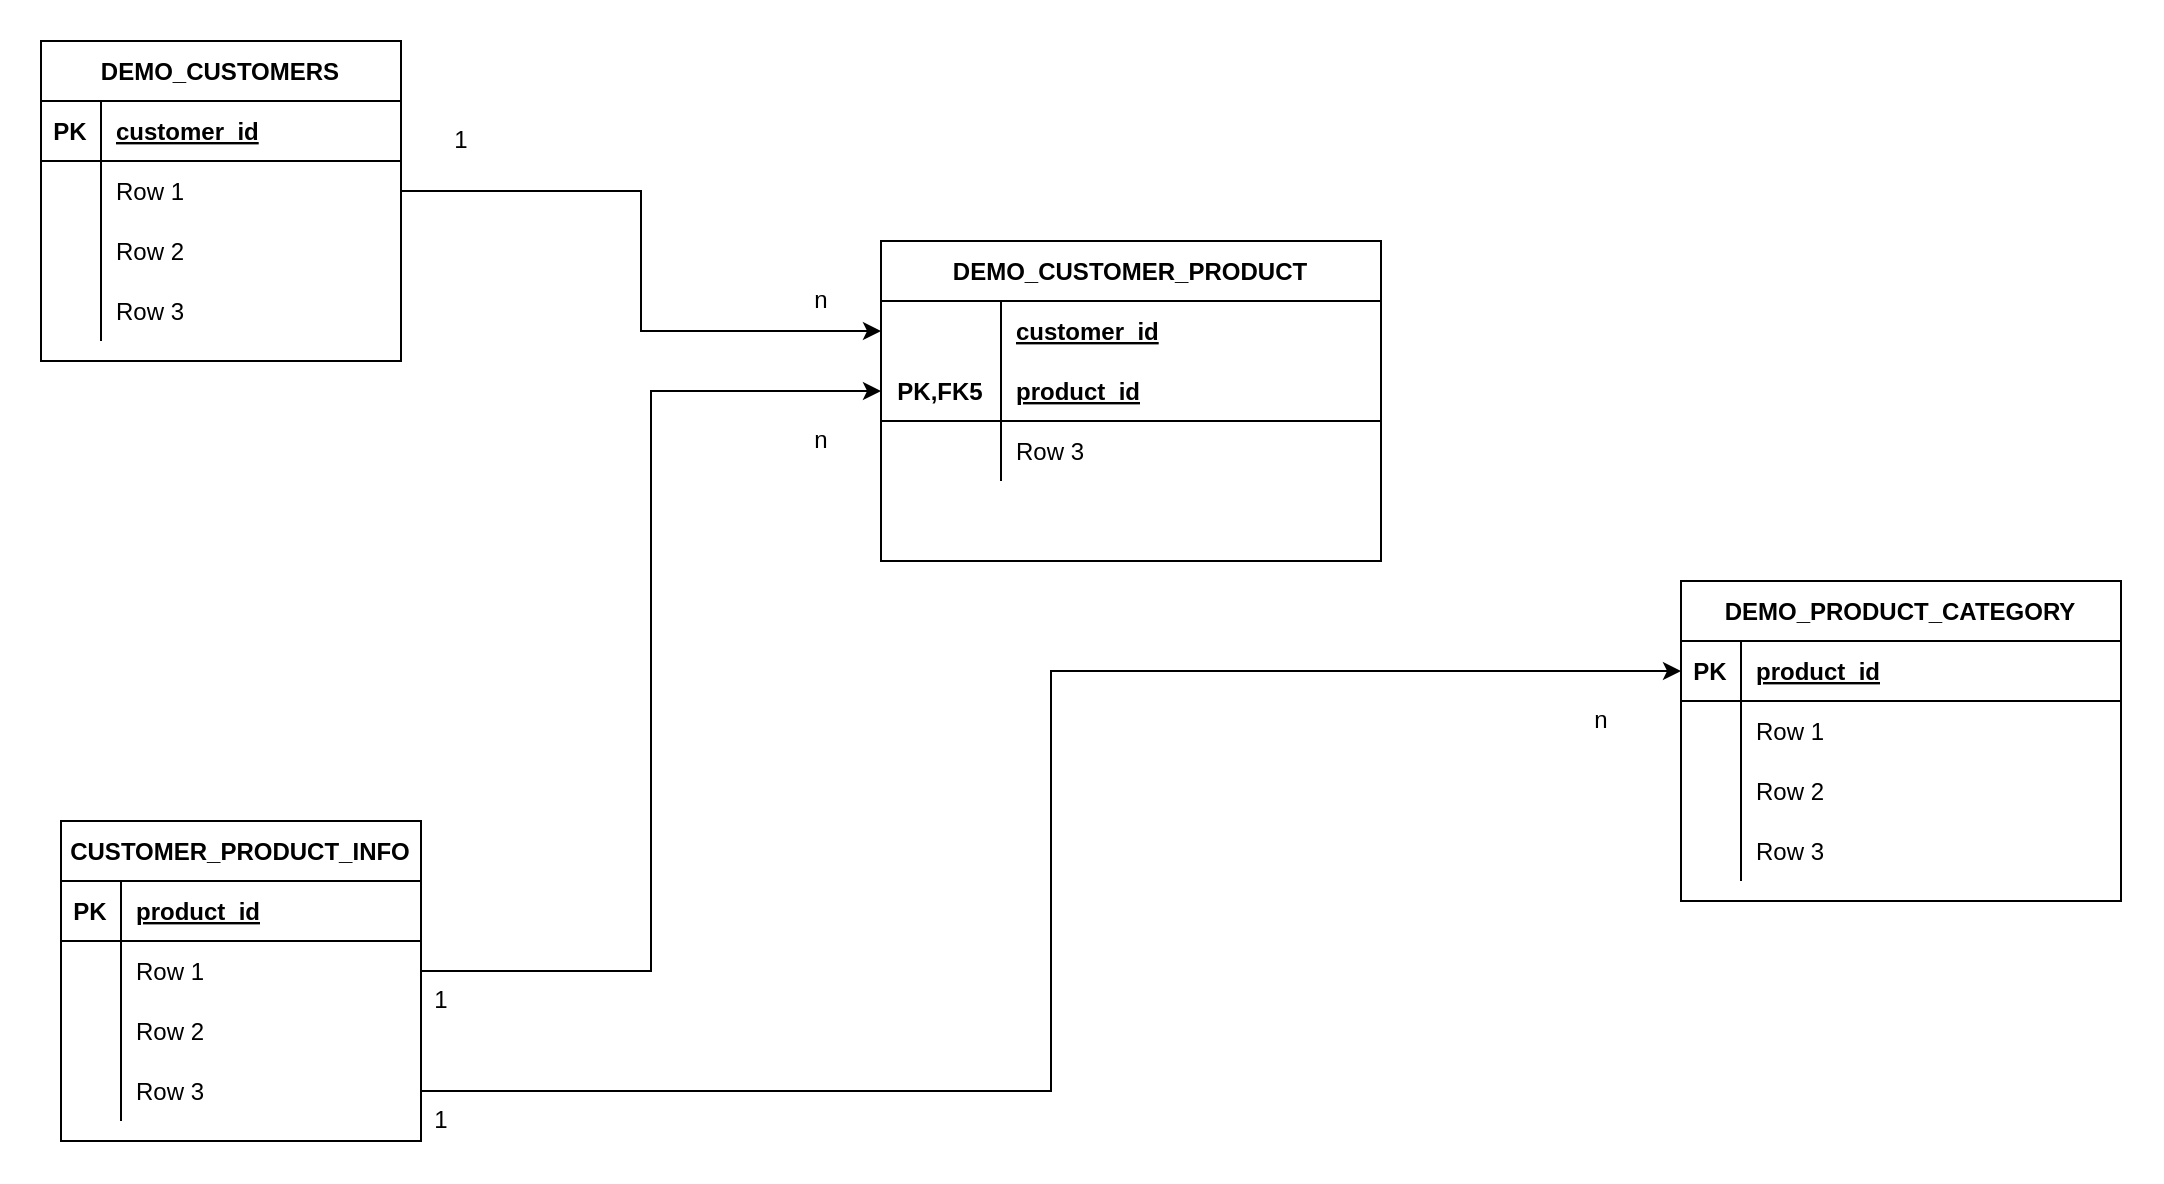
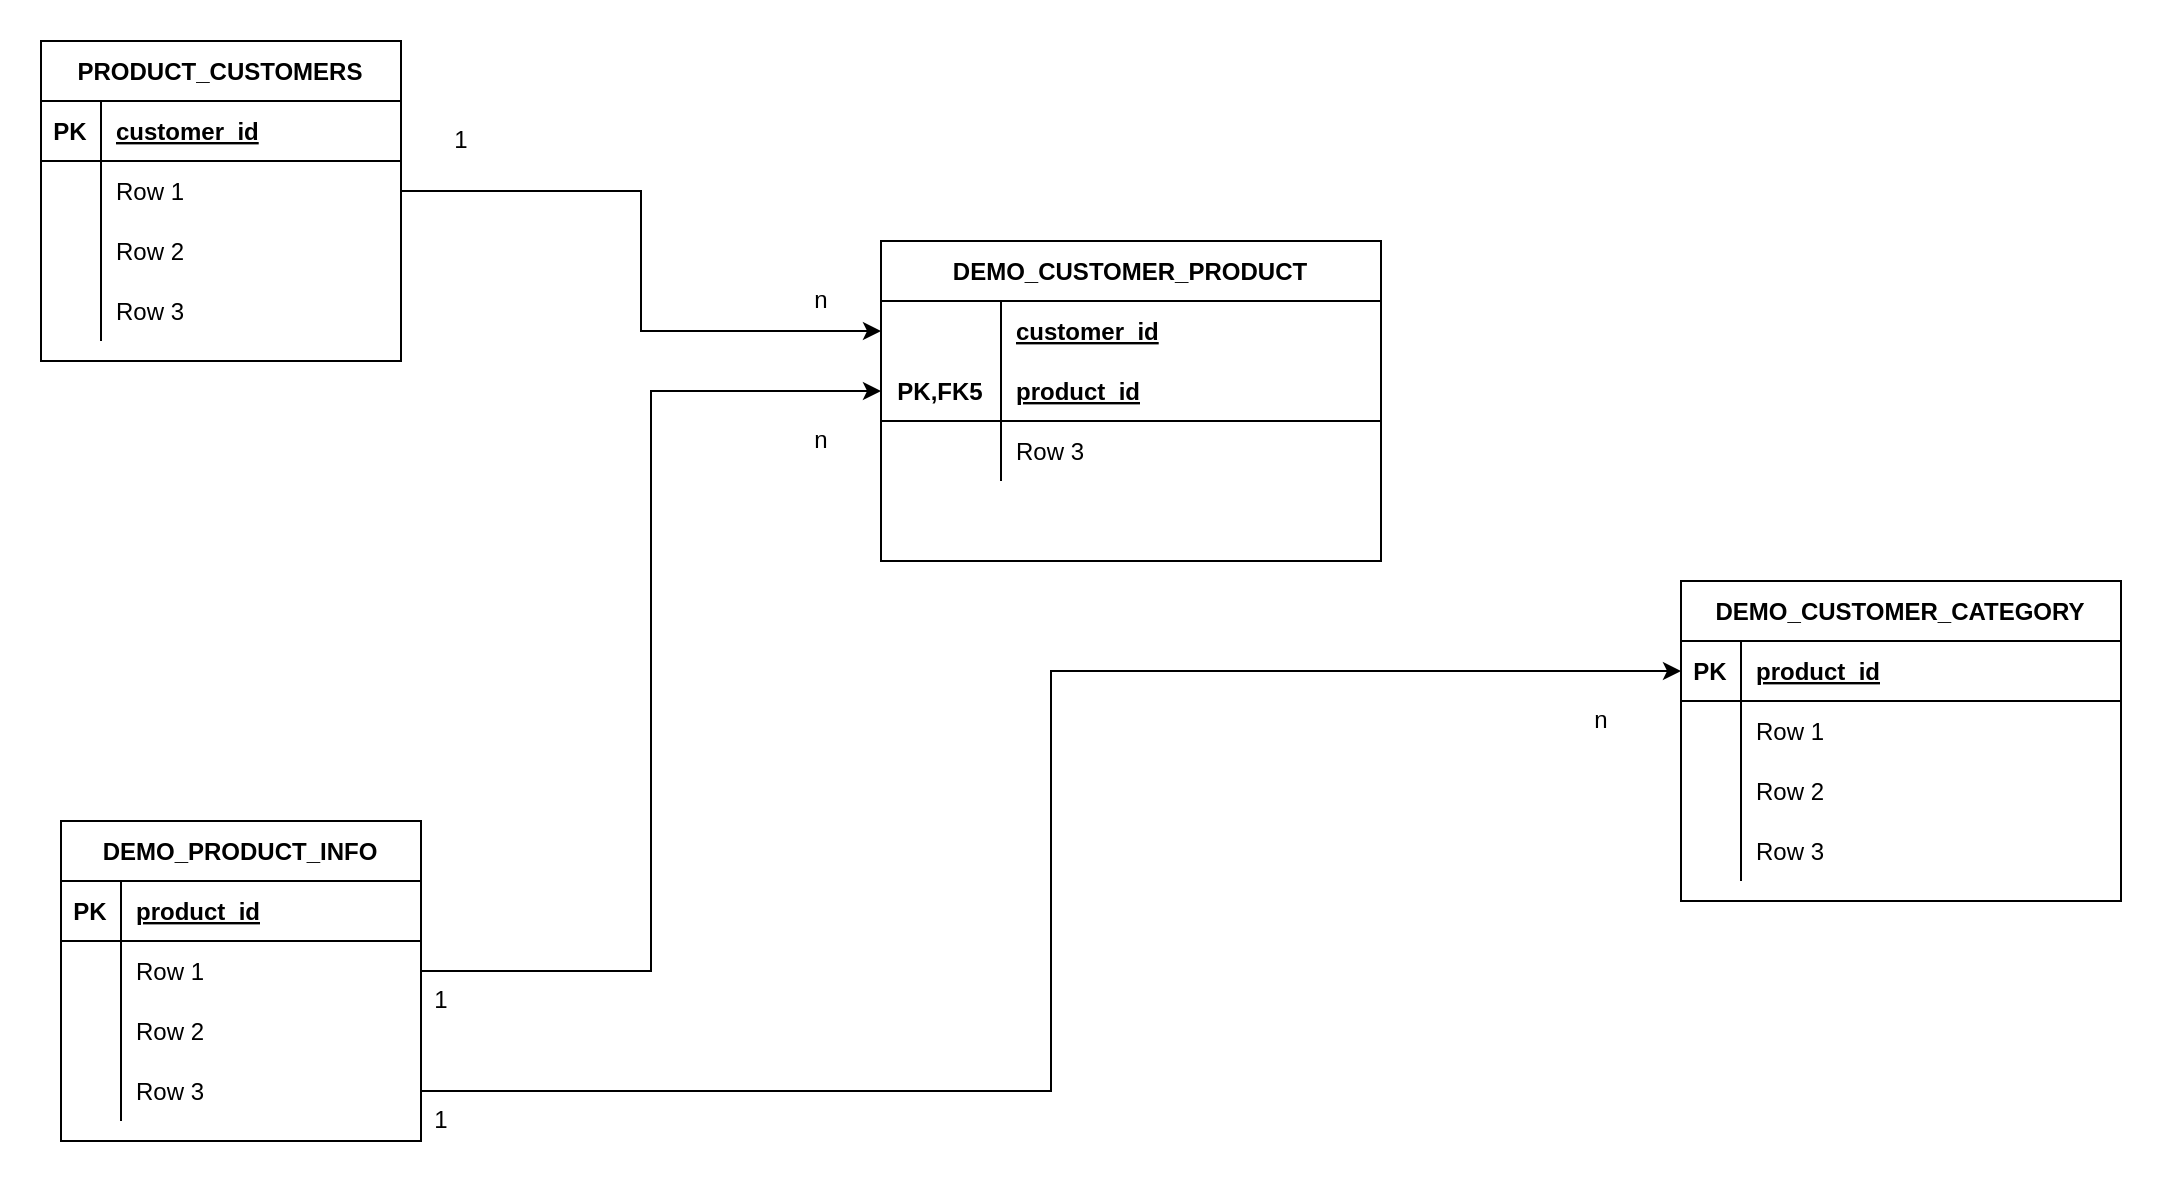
node "DEMO_CUSTOMERS": label "DEMO_CUSTOMERS" -> "PRODUCT_CUSTOMERS"
node "DEMO_PRODUCT_CATEGORY": label "DEMO_PRODUCT_CATEGORY" -> "DEMO_CUSTOMER_CATEGORY"
node "CUSTOMER_PRODUCT_INFO": label "CUSTOMER_PRODUCT_INFO" -> "DEMO_PRODUCT_INFO"
